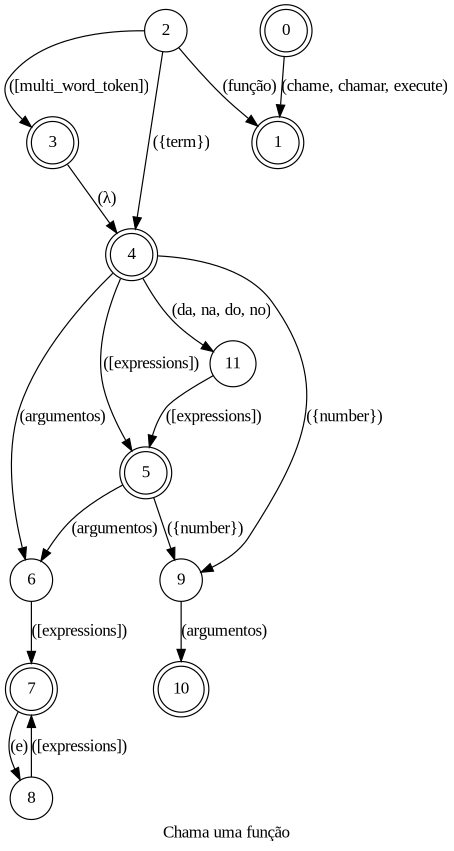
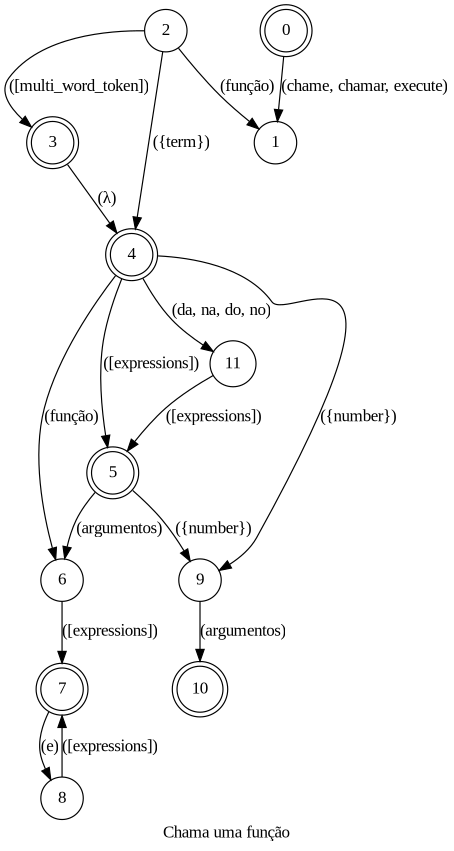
node "1": shape doublecircle -> circle
edge "4" -> "6": label "(argumentos)" -> "(função)"
